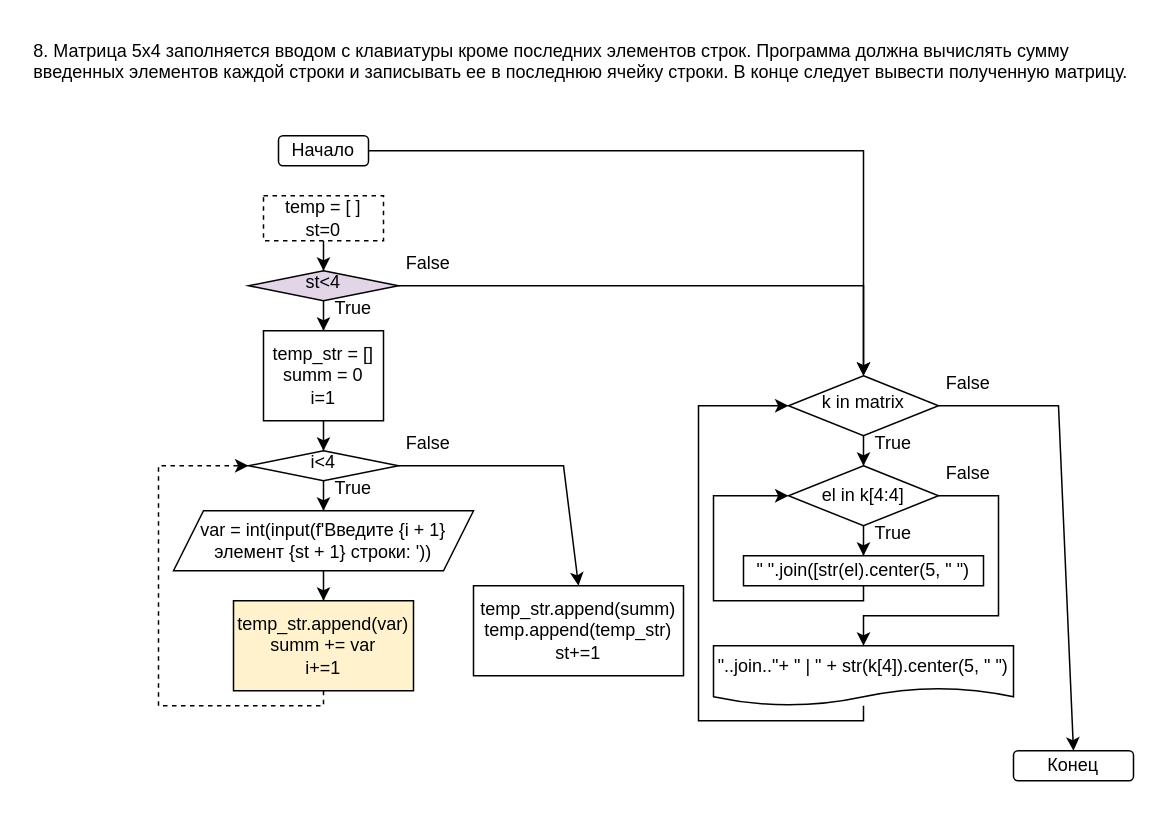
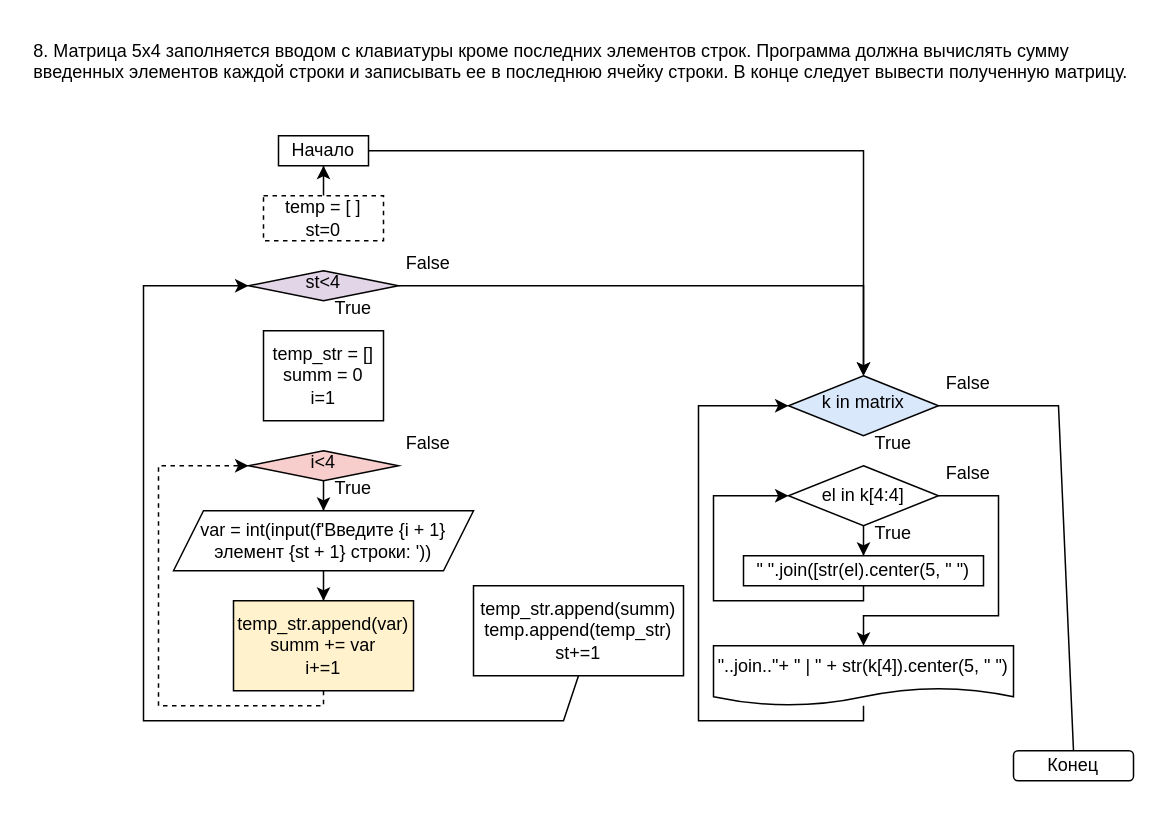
node "Начало": shape rounded rectangle -> rectangle
edge "temp = [ ] st=0" -> "st<4": now "temp = [ ] st=0" -> "Начало"
edge "st<4" -> "temp_str = [] summ = 0 i=1": removed
node "k in matrix": fillcolor #ffffff -> #dae8fc
edge "temp_str = [] summ = 0 i=1" -> "i<4": removed
edge "k in matrix" -> "el in k[4:4]": removed
node "i<4": fillcolor #ffffff -> #f8cecc
edge "i<4" -> "temp_str.append(summ) temp.append(temp_str) st+=1": removed
edge "temp_str.append(summ) temp.append(temp_str) st+=1" -> "st<4": added
edge "k in matrix" -> "Конец": arrowhead classic -> none
